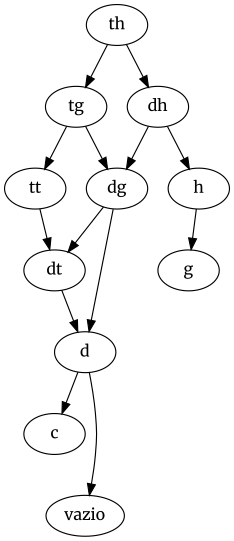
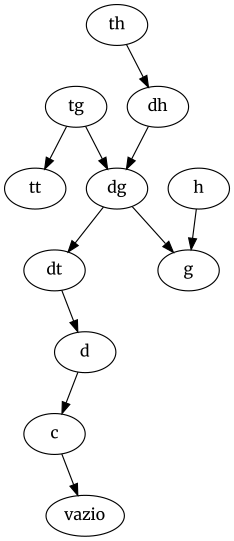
edge "th" -> "tg": removed
edge "dh" -> "h": removed
edge "tt" -> "dt": removed
edge "dg" -> "d": now "dg" -> "g"
edge "d" -> "vazio": now "c" -> "vazio"
